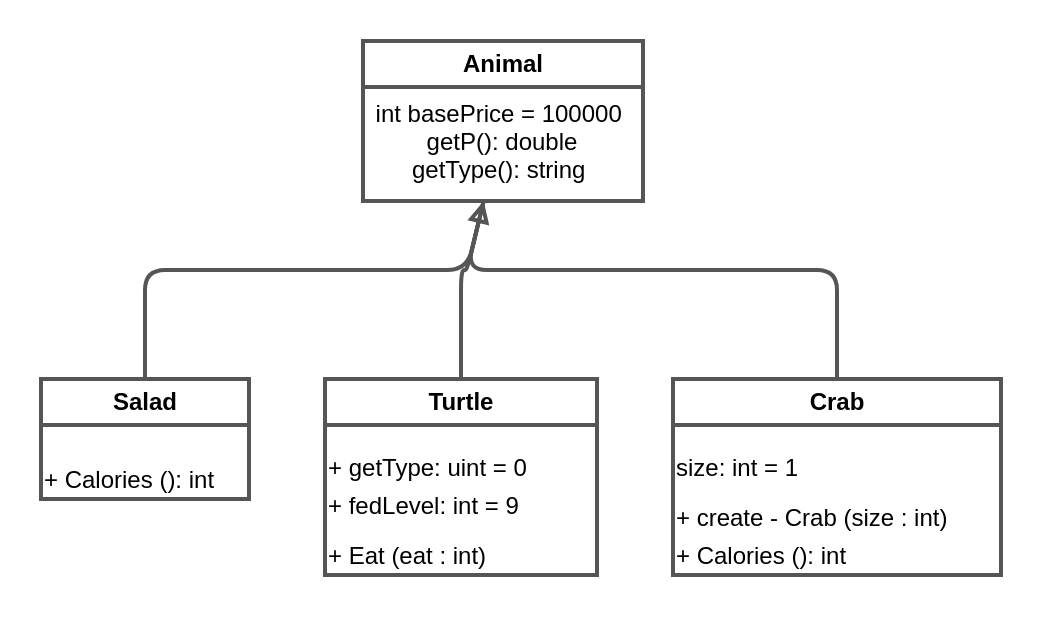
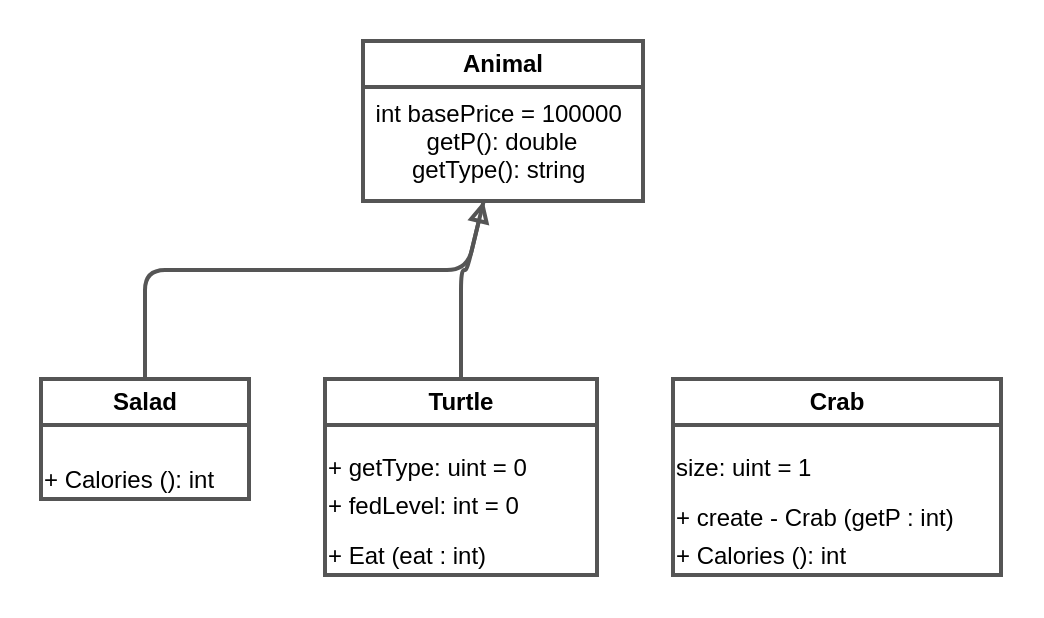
edge "Animal" -- "Turtle": arrowhead none -> block
edge "Crab" -> "Animal": removed
node "size: int = 1": label "size: int = 1" -> "size: uint = 1"
node "+ fedLevel: int = 9": label "+ fedLevel: int = 9" -> "+ fedLevel: int = 0"
node "+ create - Crab (size : int)": label "+ create - Crab (size : int)" -> "+ create - Crab (getP : int)"
